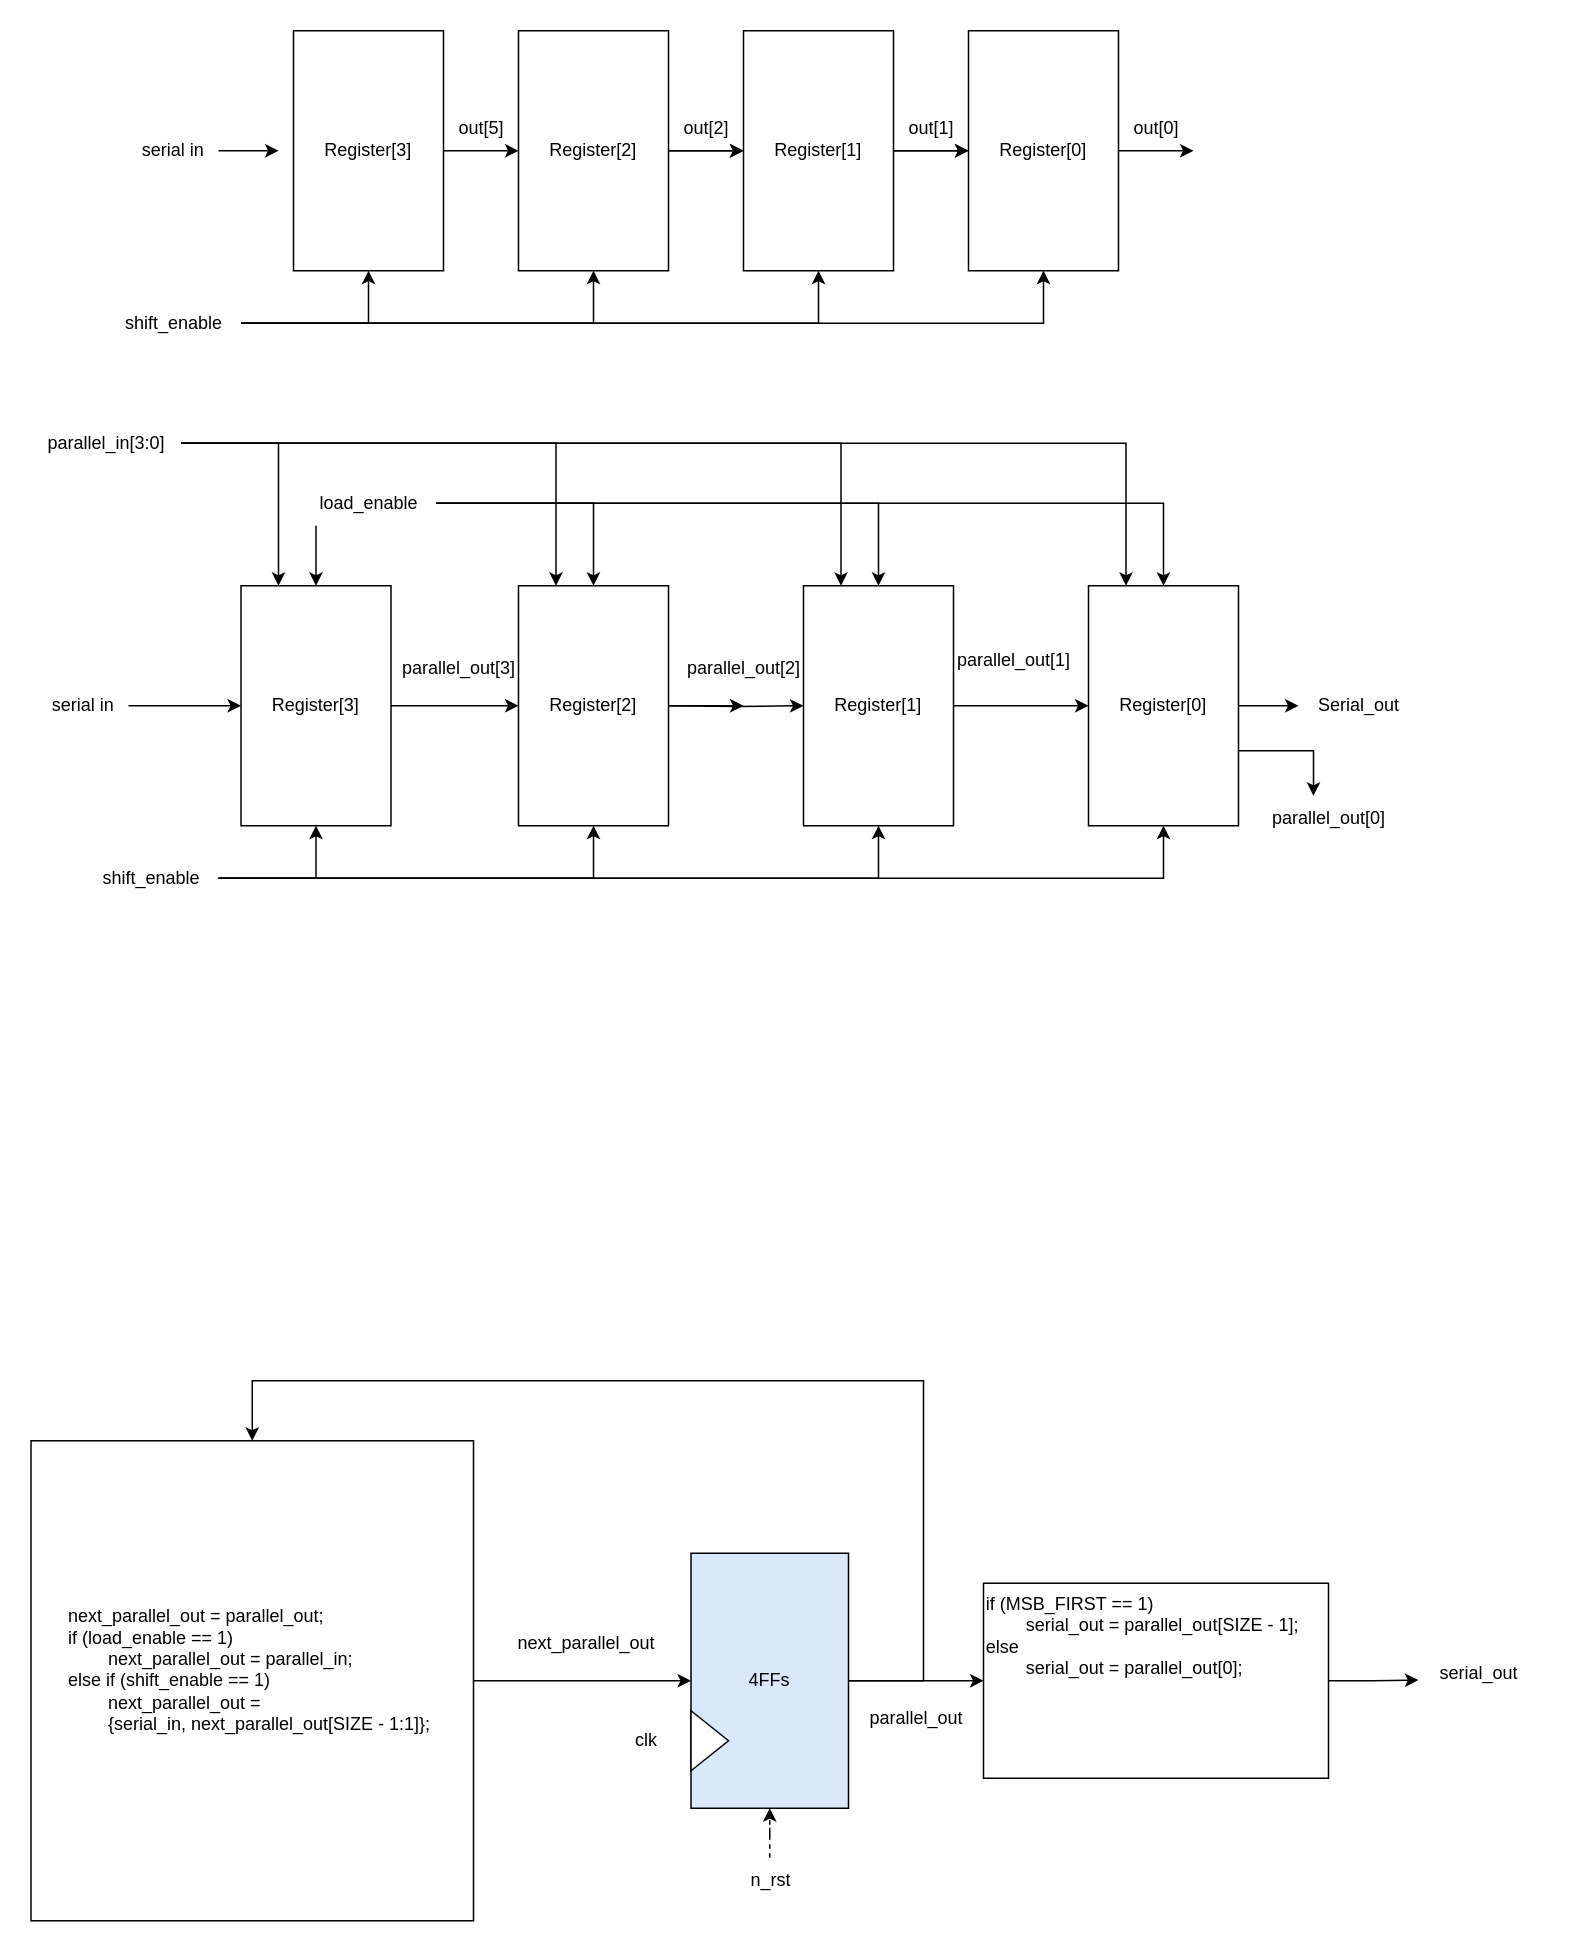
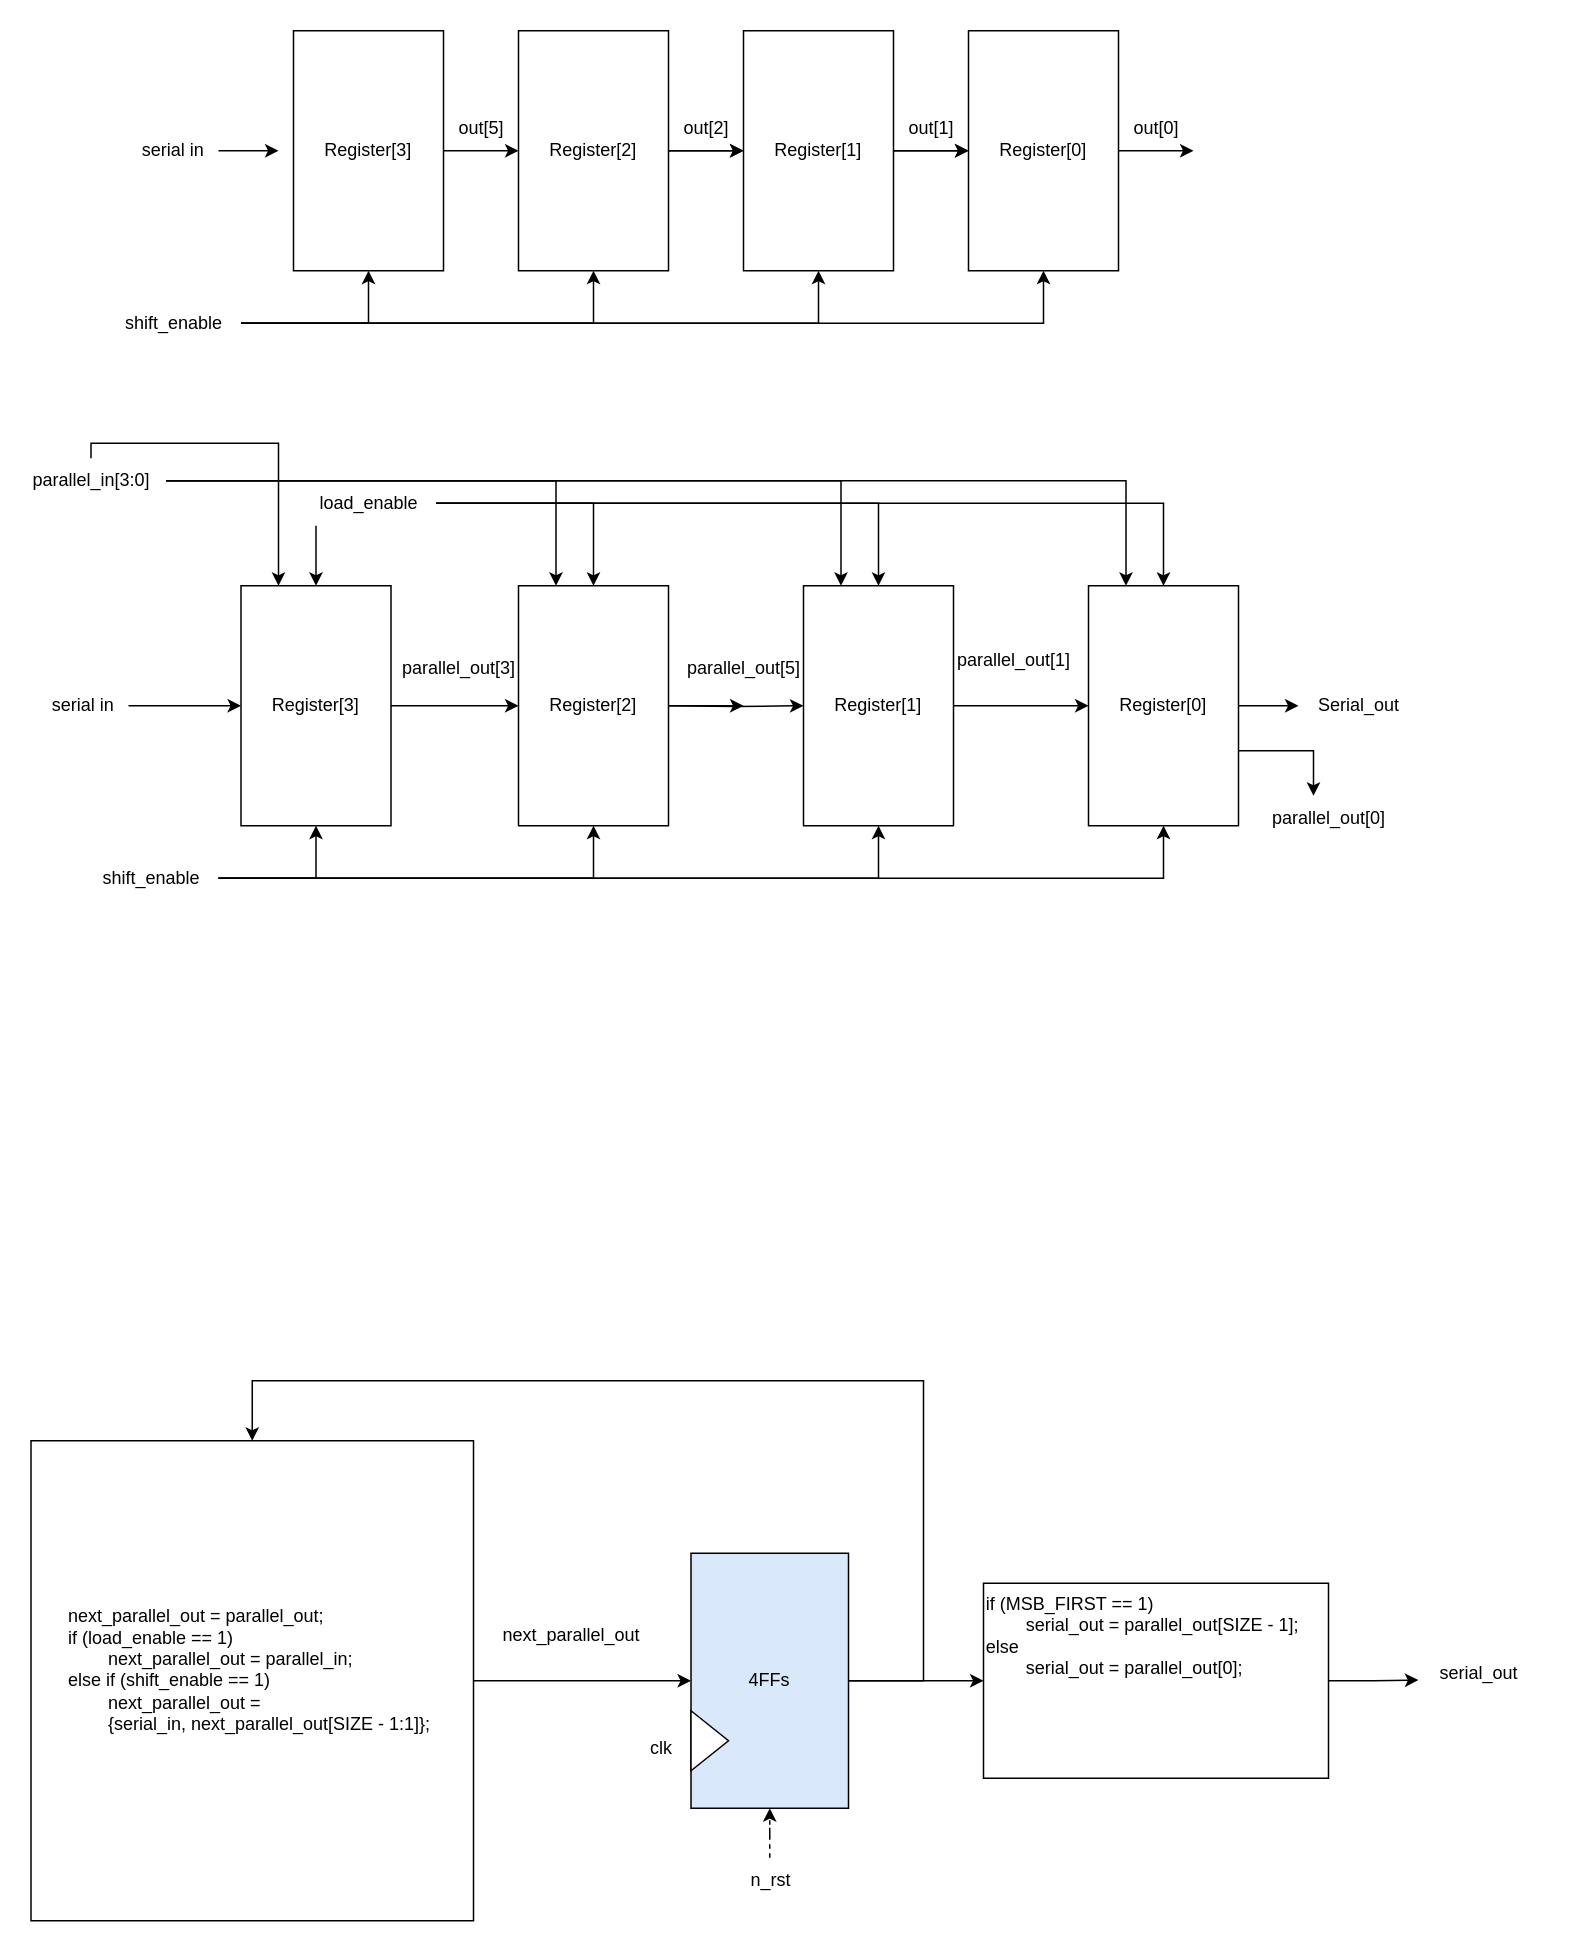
node "parallel_in[3:0]": moved (106, 443) -> (91, 481)
node "parallel_out[2]": label "parallel_out[2]" -> "parallel_out[5]"
node "next_parallel_out": moved (586, 1643) -> (571, 1636)
node "parallel_out": removed
node "clk": moved (646, 1741) -> (661, 1748)
